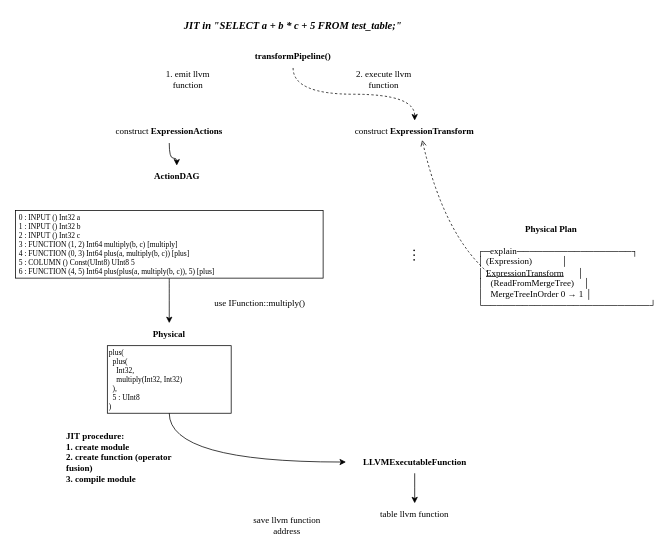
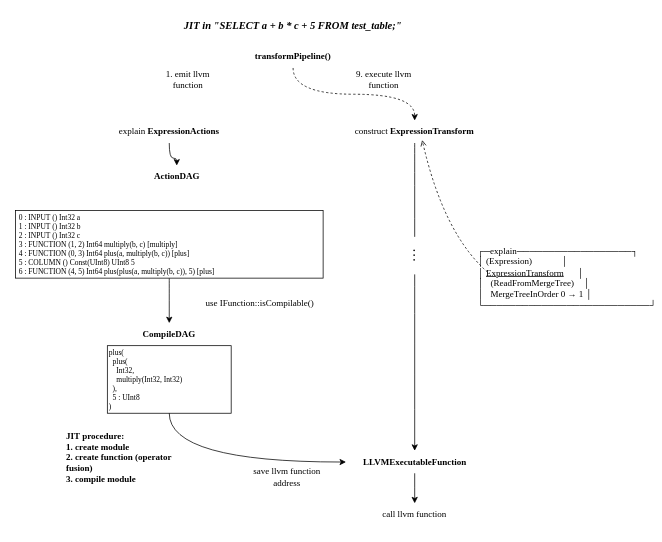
node "2. execute llvm function": label "2. execute llvm function" -> "9. execute llvm function"
node "construct ExpressionActions": label "construct ExpressionActions" -> "explain ExpressionActions"
node "Physical Plan": removed
node "use IFunction::multiply()": label "use IFunction::multiply()" -> "use IFunction::isCompilable()"
node "Physical": label "Physical" -> "CompileDAG"
edge "construct ExpressionTransform" -> "LLVMExecutableFunction": added
node "table llvm function": label "table llvm function" -> "call llvm function"
node "save llvm function address": moved (287, 525) -> (287, 477)
